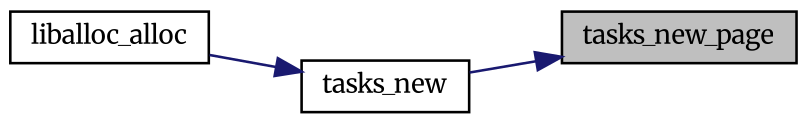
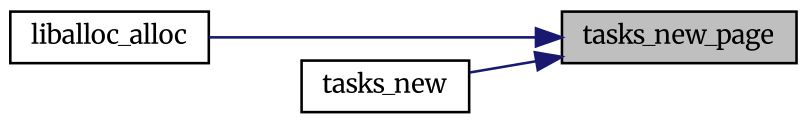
edge "liballoc_alloc" -> "tasks_new": now "liballoc_alloc" -> "tasks_new_page"
